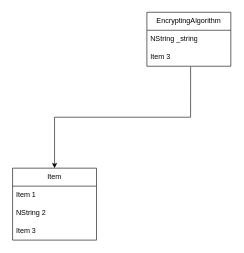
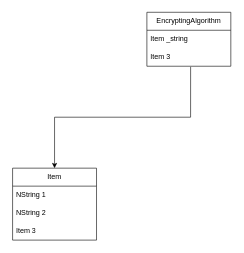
node "NString _string": label "NString _string" -> "Item _string"
node "Item 1": label "Item 1" -> "NString 1"
